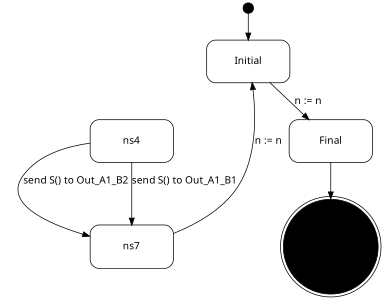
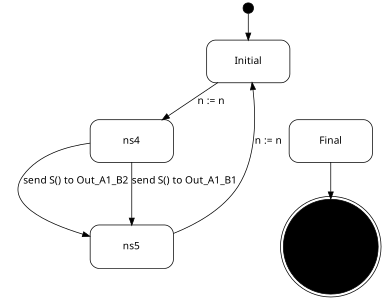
edge "Initial" -> "Final": now "Initial" -> "ns4"
node "ns7": label "ns7" -> "ns5"
